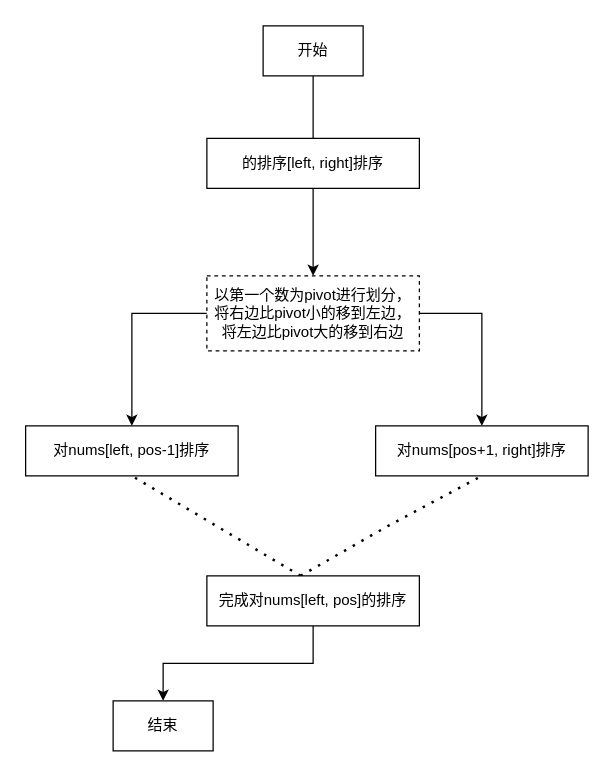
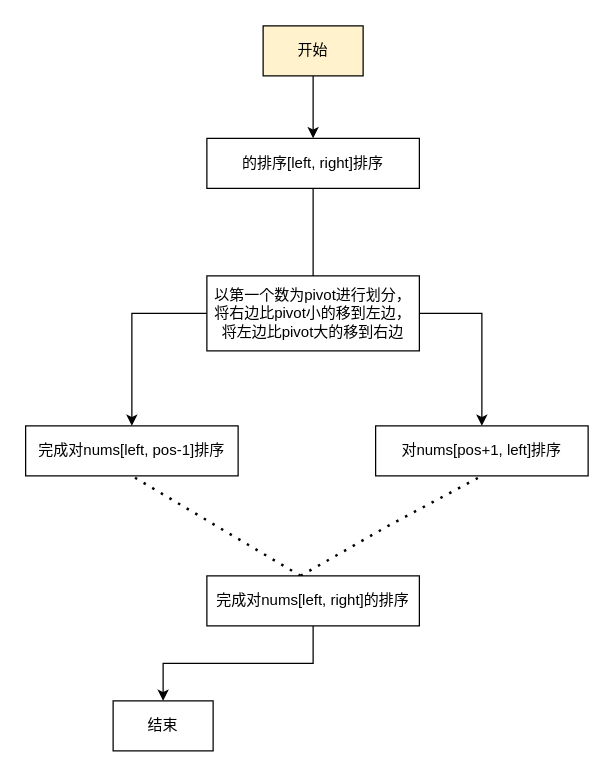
node "开始": fillcolor #ffffff -> #fff2cc
edge "开始" -- "的排序[left, right]排序": arrowhead none -> classic
edge "的排序[left, right]排序" -> "以第一个数为pivot进行划分，将右边比pivot小的移到左边，将左边比pivot大的移到右边": arrowhead classic -> none
node "以第一个数为pivot进行划分，将右边比pivot小的移到左边，将左边比pivot大的移到右边": style dashed -> solid
node "对nums[left, pos-1]排序": label "对nums[left, pos-1]排序" -> "完成对nums[left, pos-1]排序"
node "对nums[pos+1, right]排序": label "对nums[pos+1, right]排序" -> "对nums[pos+1, left]排序"
node "完成对nums[left, pos]的排序": label "完成对nums[left, pos]的排序" -> "完成对nums[left, right]的排序"
